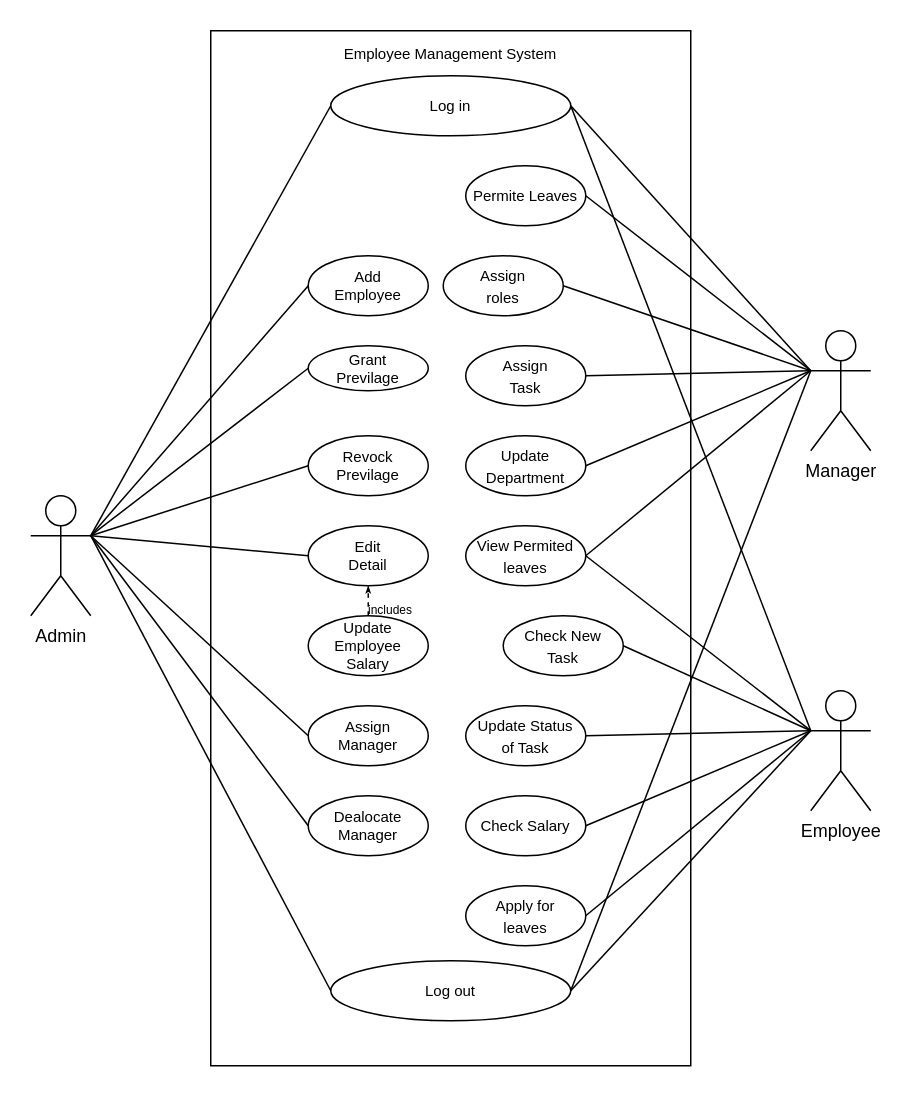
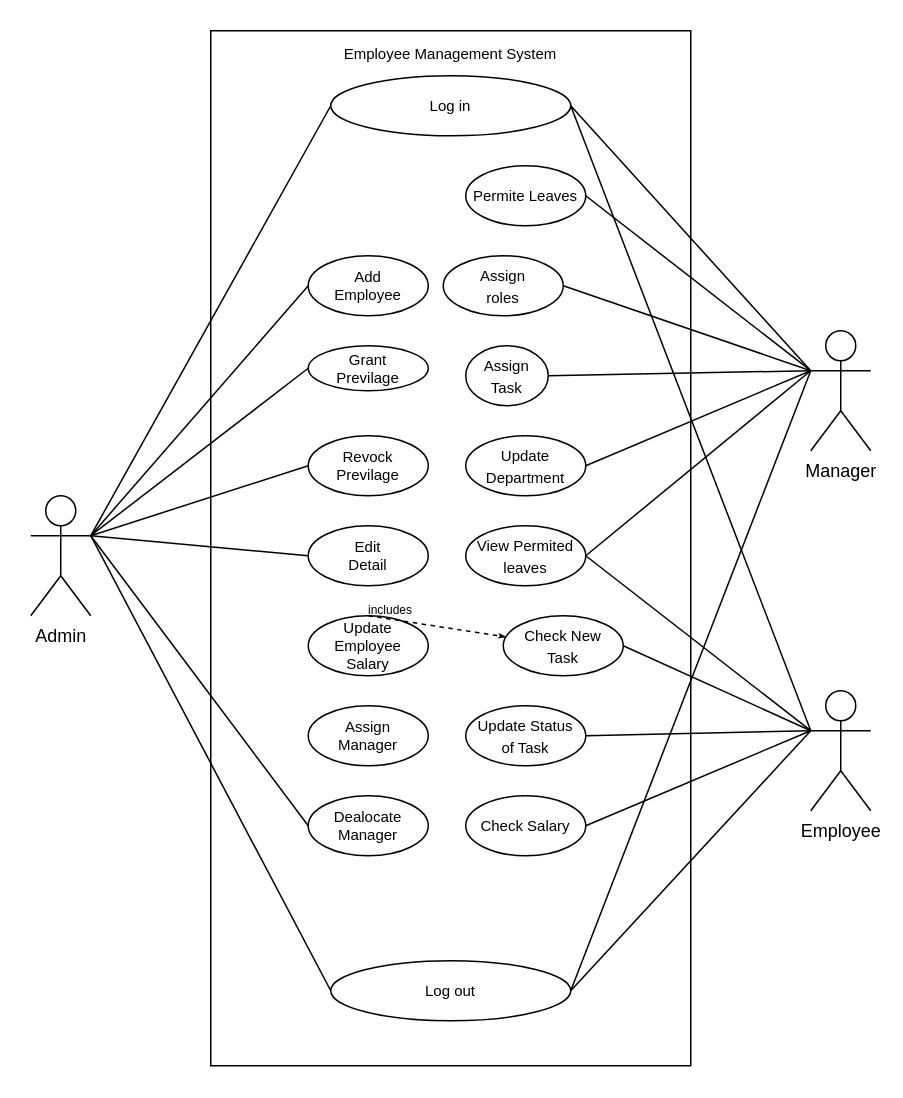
node "Assign Task": size 120x60 -> 83x60
edge "Update Employee Salary" -> "Edit Detail": now "Update Employee Salary" -> "Check New Task"
edge "Admin" -- "AssignManager": removed
edge "Employee" -- "Apply for leaves": removed
node "Apply for leaves": removed
